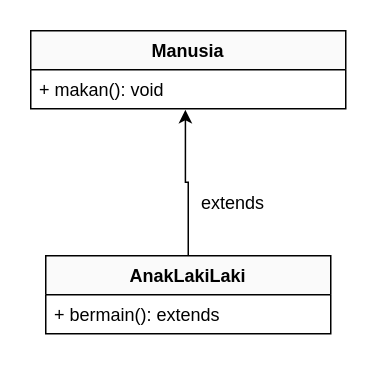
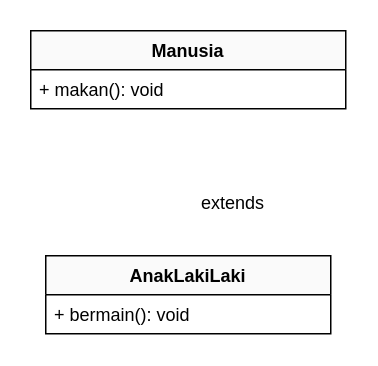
edge "AnakLakiLaki" -> "+ makan(): void": removed
node "+ bermain(): extends": label "+ bermain(): extends" -> "+ bermain(): void"
